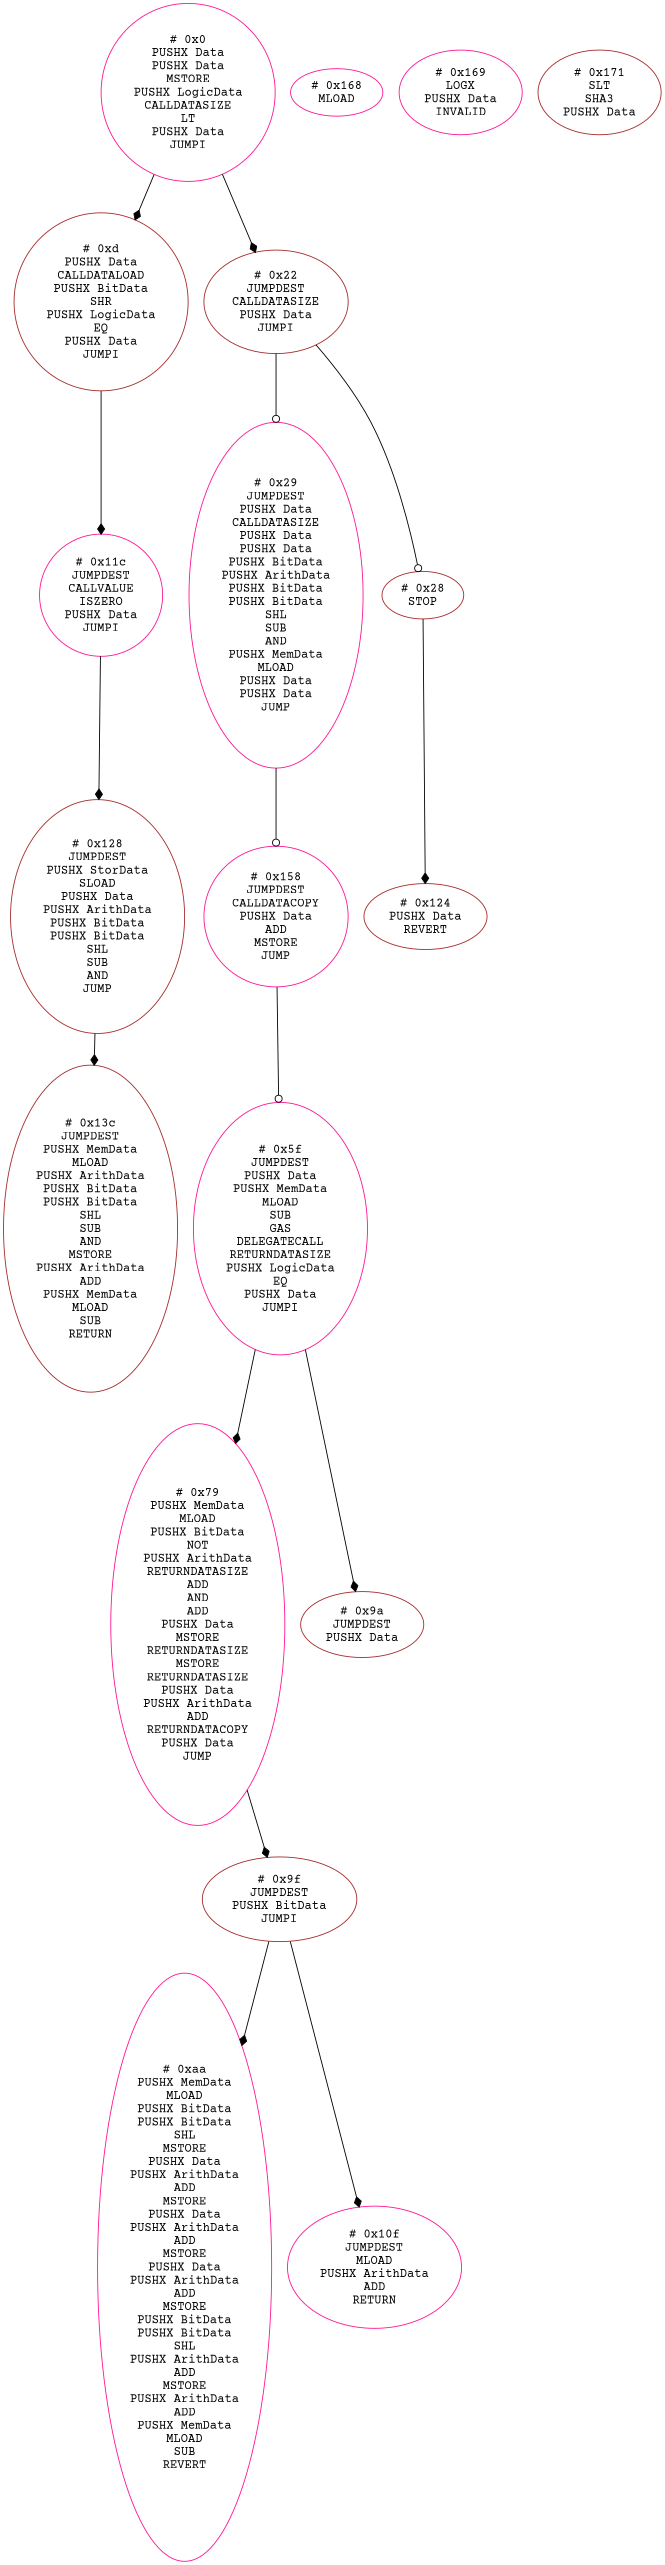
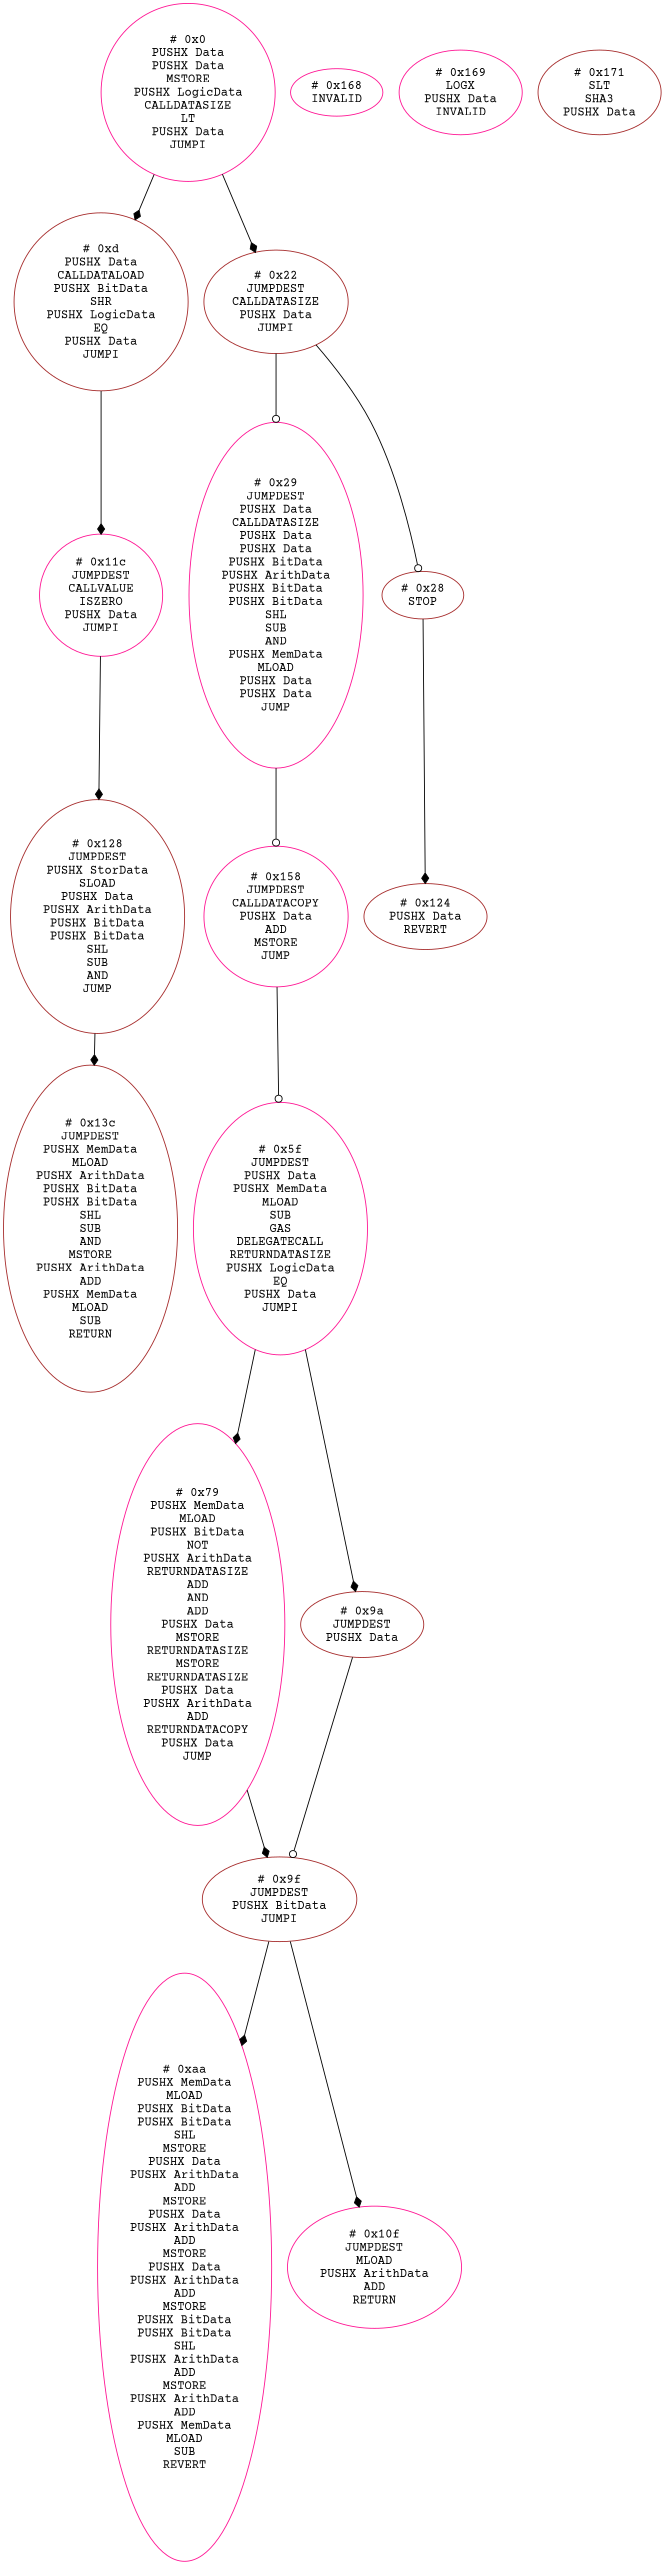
node "# 0x168 MLOAD": label "# 0x168 MLOAD" -> "# 0x168 INVALID"
edge "# 0x9a JUMPDEST PUSHX Data" -> "# 0x9f JUMPDEST PUSHX BitData JUMPI": added
